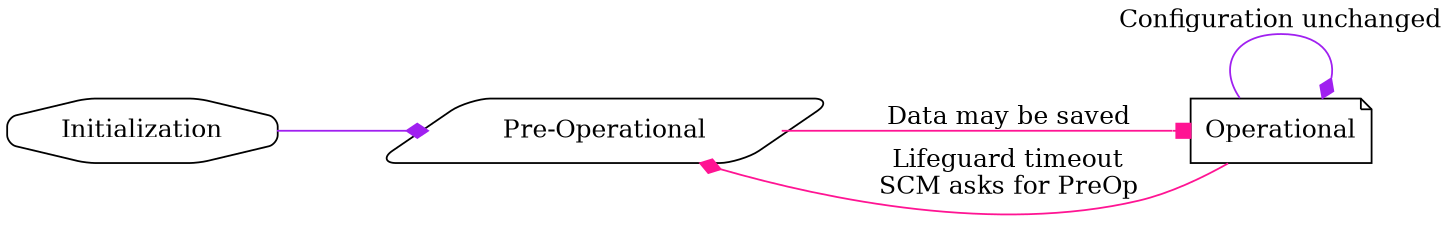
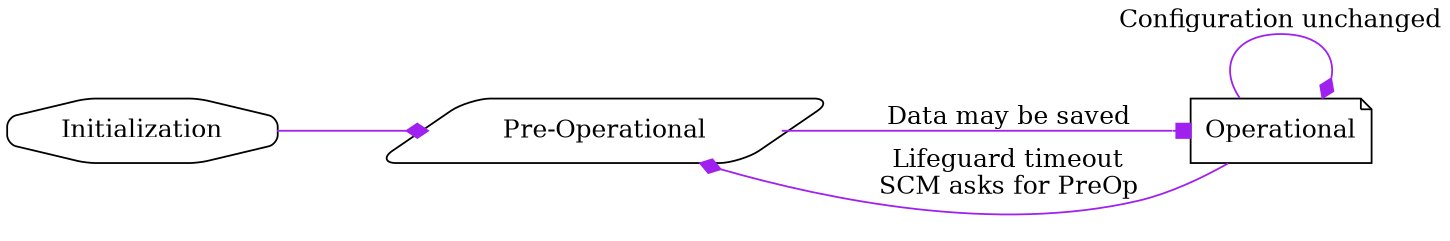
edge "Pre-Operational" -> "Operational": color deeppink -> purple
edge "Operational" -> "Pre-Operational": color deeppink -> purple
